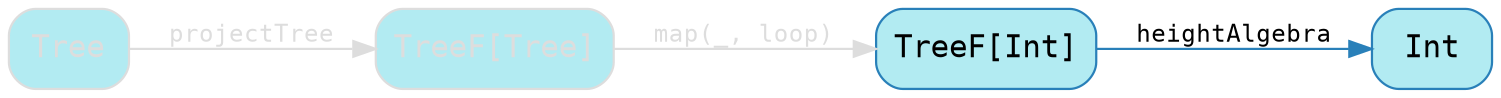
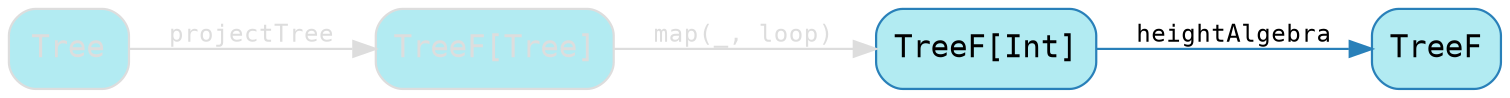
node "Int": label "Int" -> "TreeF"
